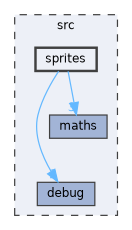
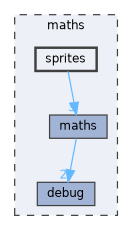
cluster "src": label "src" -> "maths"
edge "sprites" -> "debug": now "maths" -> "debug"
